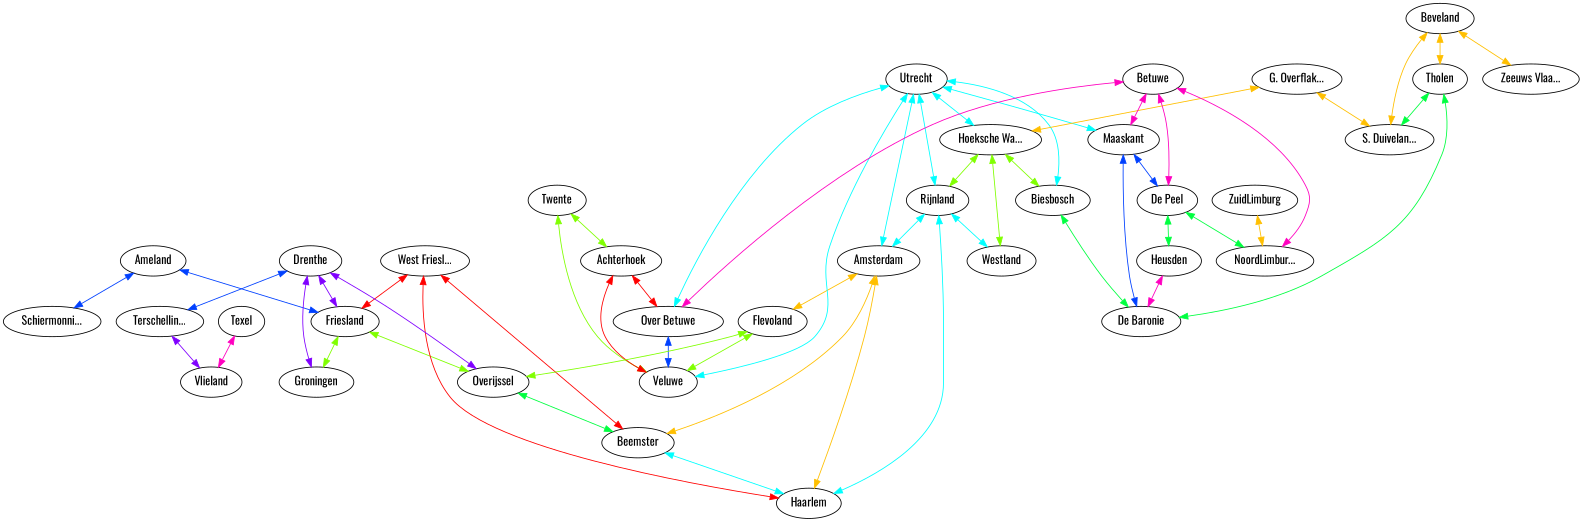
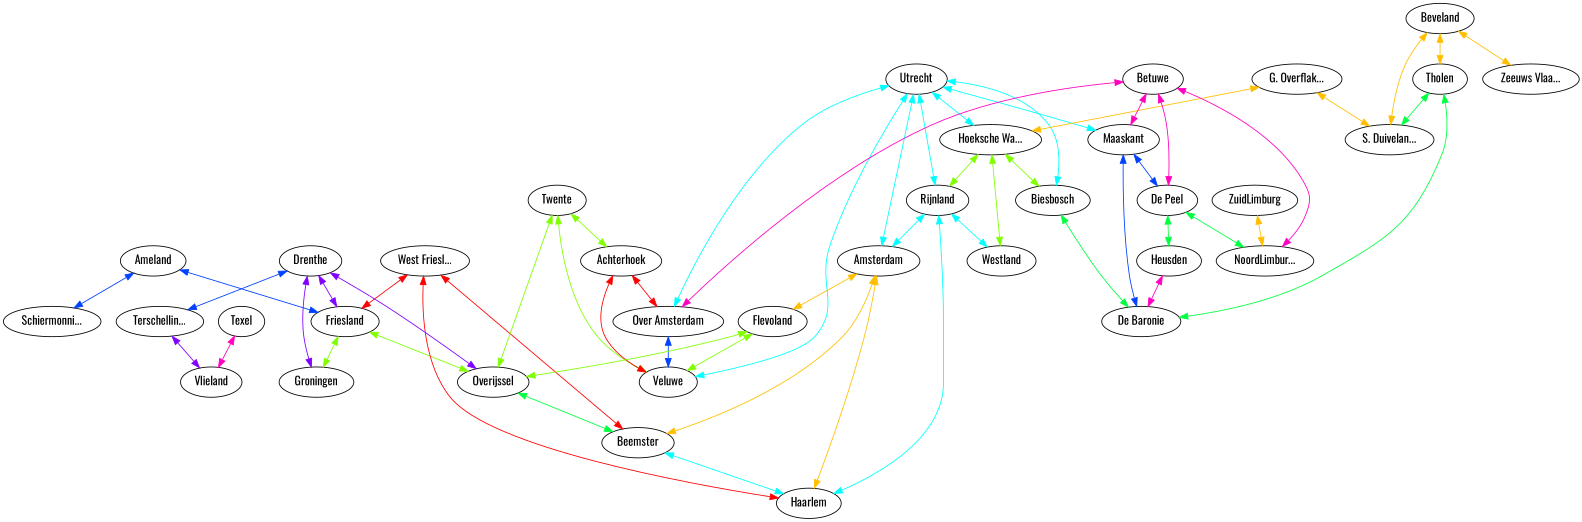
edge "Twente" -- "Overijssel": added
node "Over Betuwe": label "Over Betuwe" -> "Over Amsterdam"
